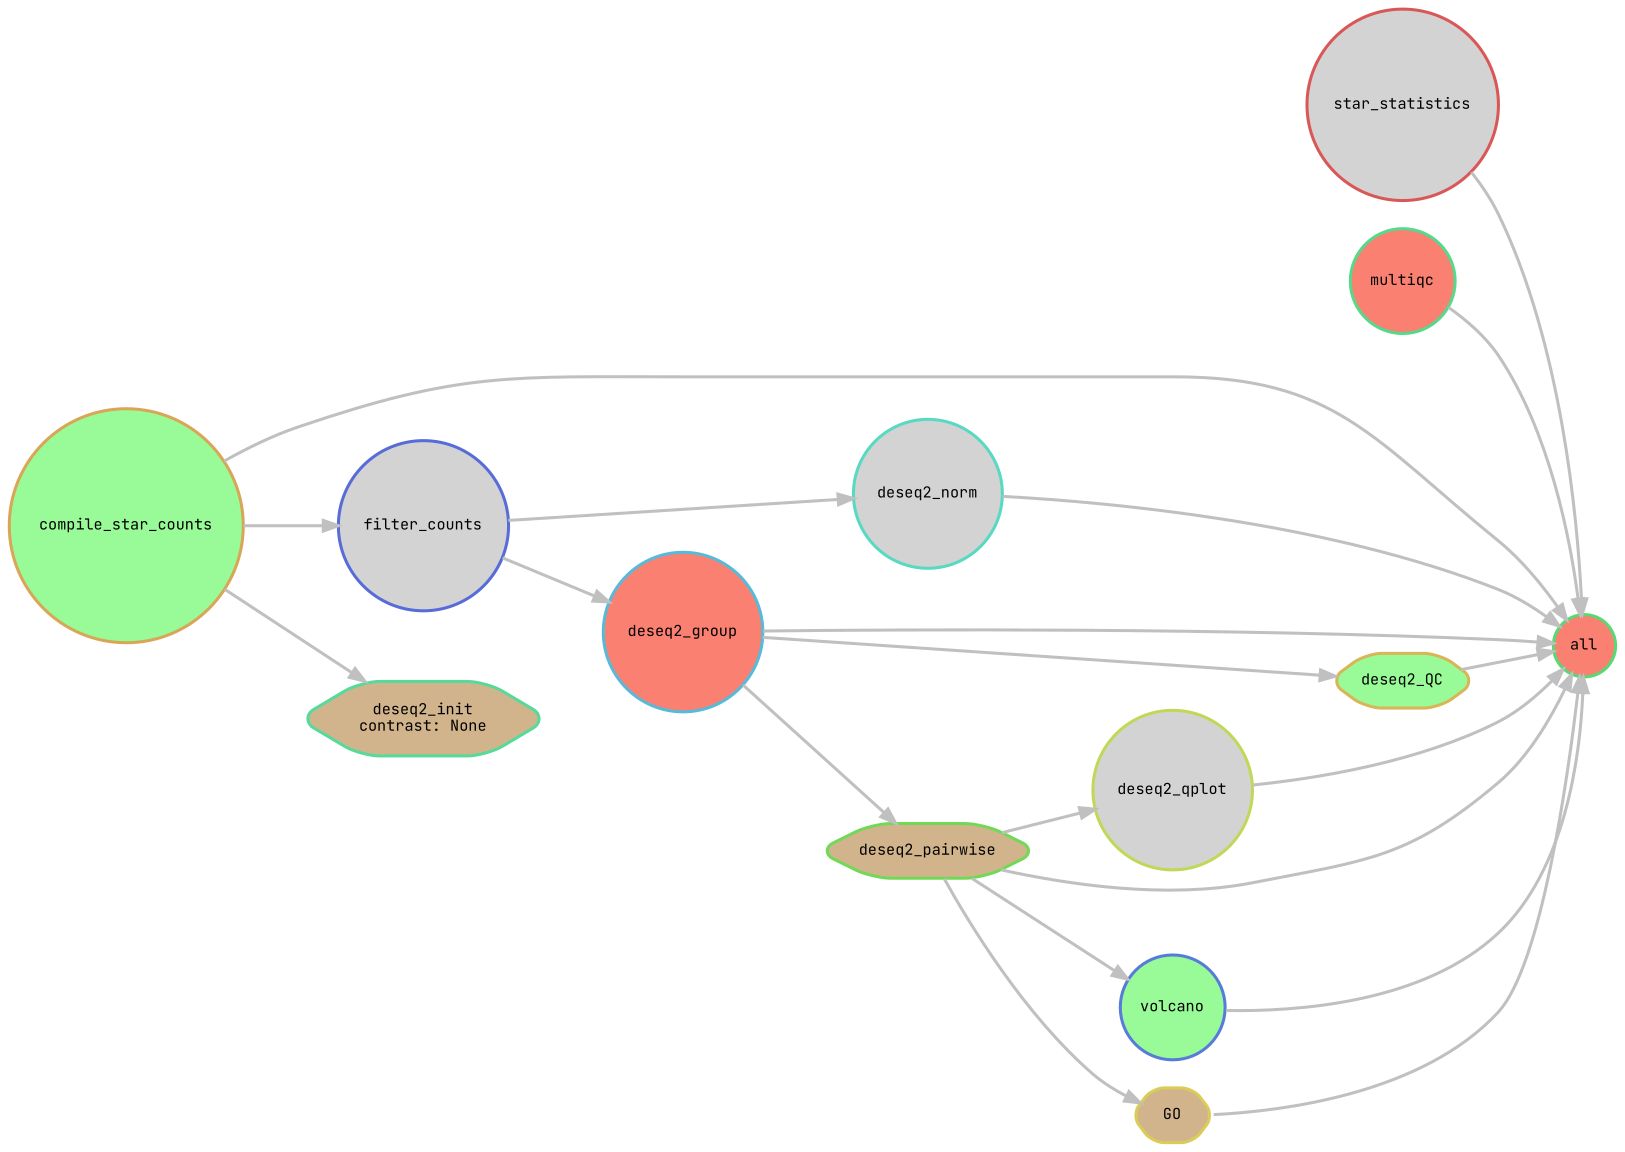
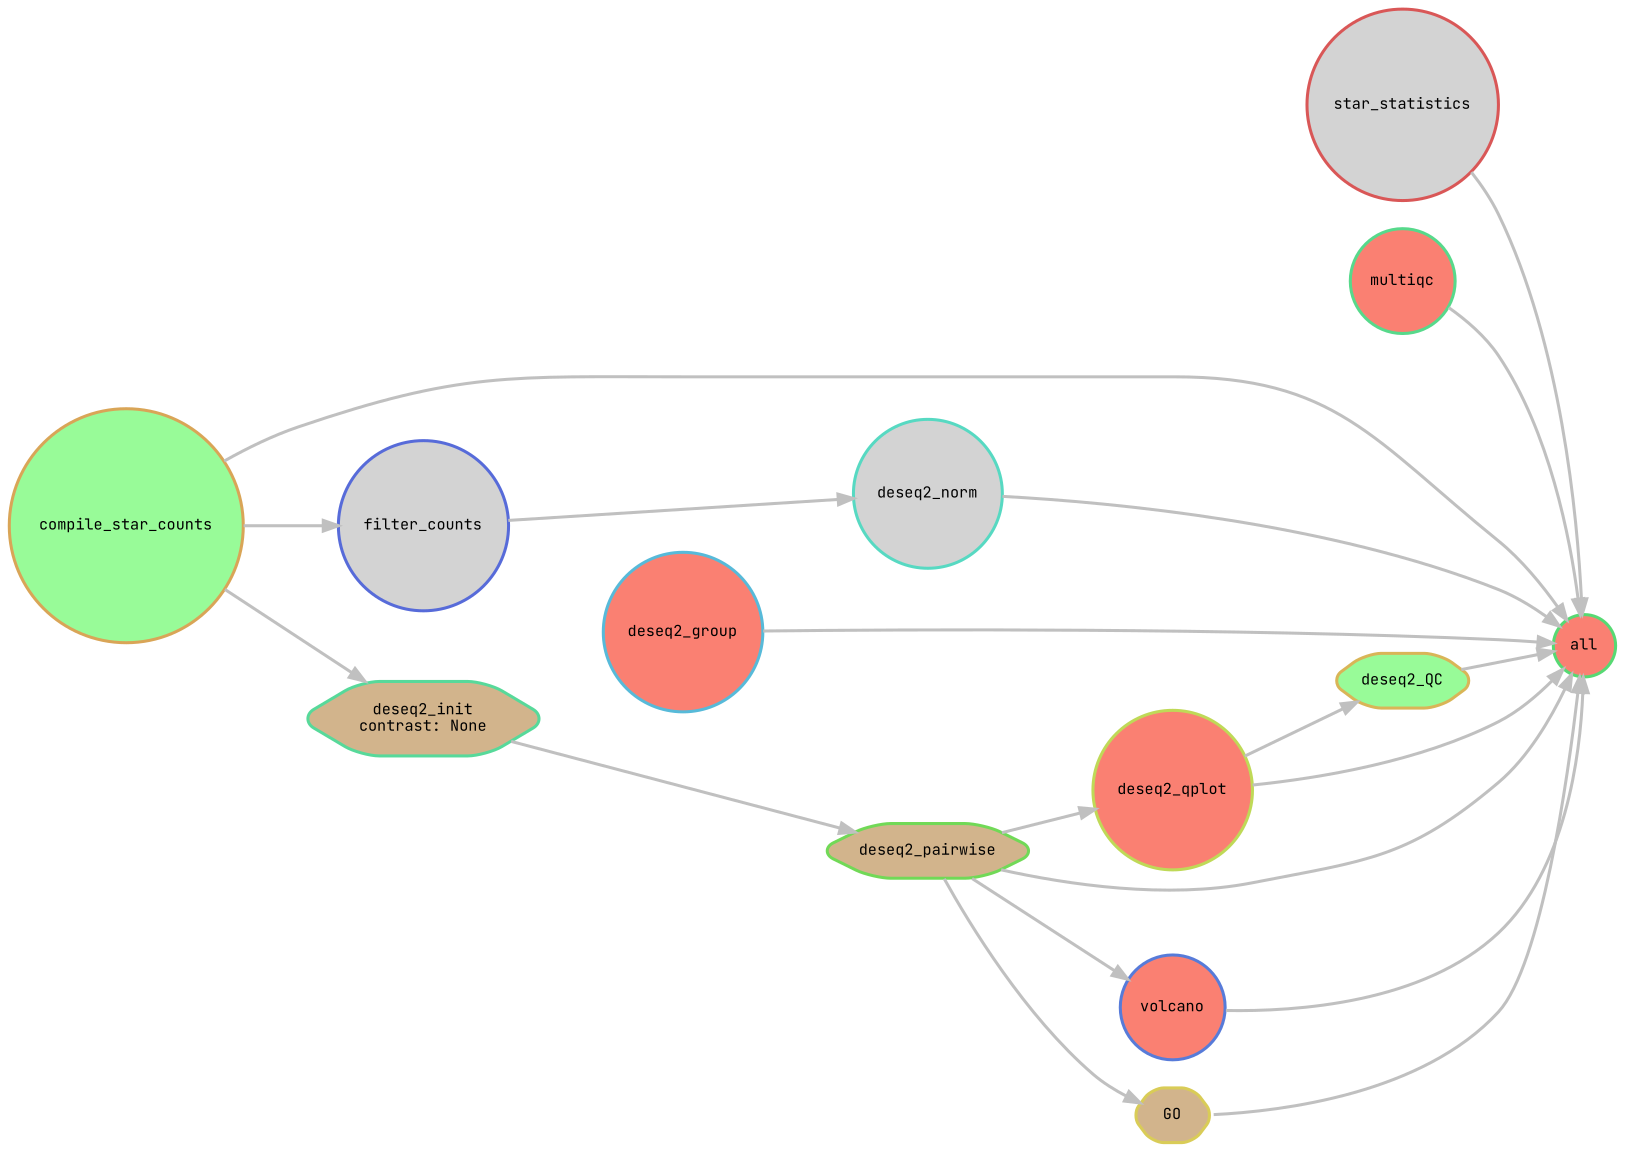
edge "filter_counts" -> "deseq2_group": removed
edge "deseq2_group" -> "deseq2_QC": now "deseq2_qplot" -> "deseq2_QC"
edge "deseq2_group" -> "deseq2_pairwise": now "deseq2_init contrast: None" -> "deseq2_pairwise"
node "deseq2_qplot": fillcolor lightgrey -> salmon
node "volcano": fillcolor palegreen -> salmon
